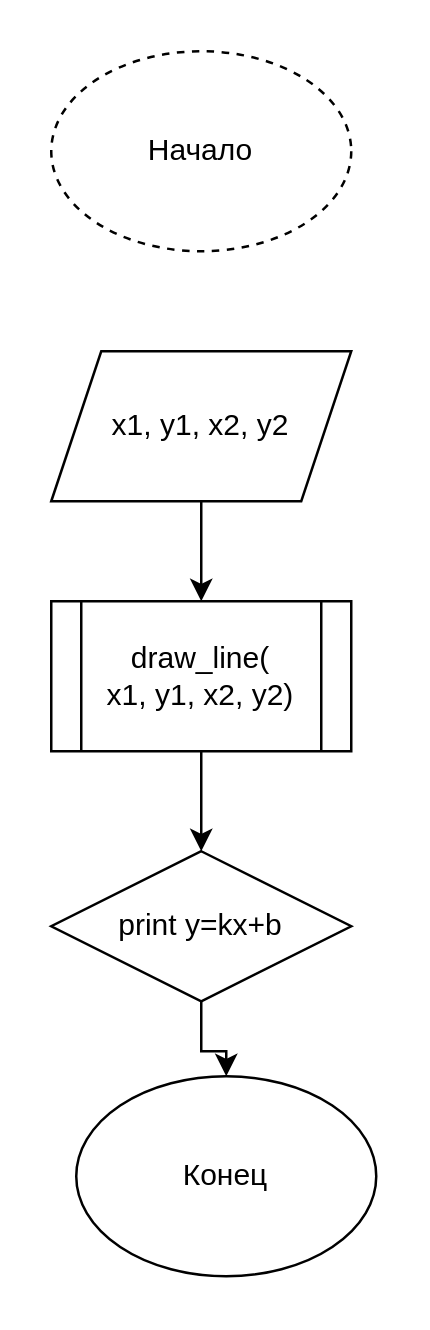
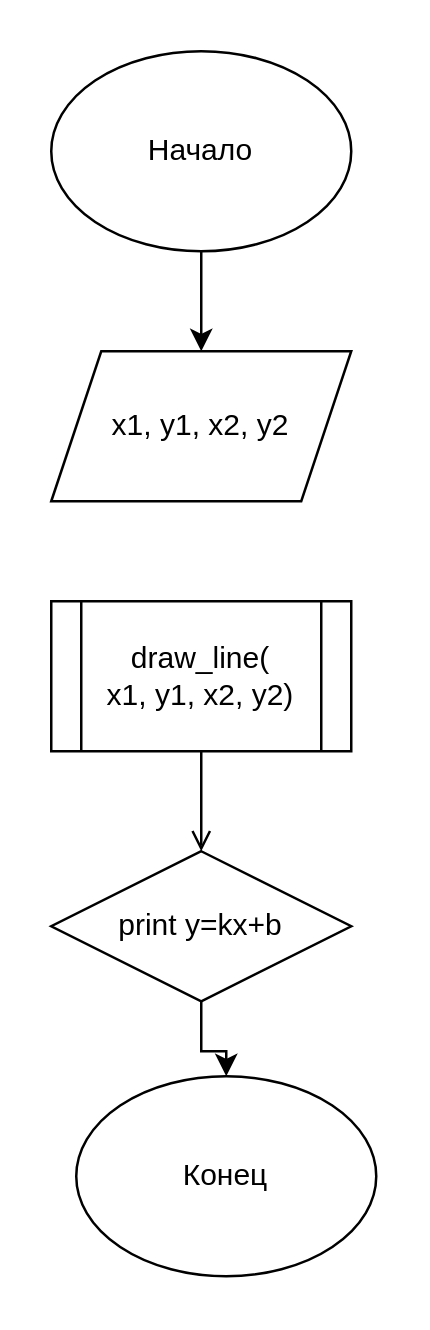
node "Начало": style dashed -> solid
edge "Начало" -> "x1, y1, x2, y2": added
edge "x1, y1, x2, y2" -> "draw_line( x1, y1, x2, y2)": removed
edge "draw_line( x1, y1, x2, y2)" -> "print y=kx+b": arrowhead classic -> open
